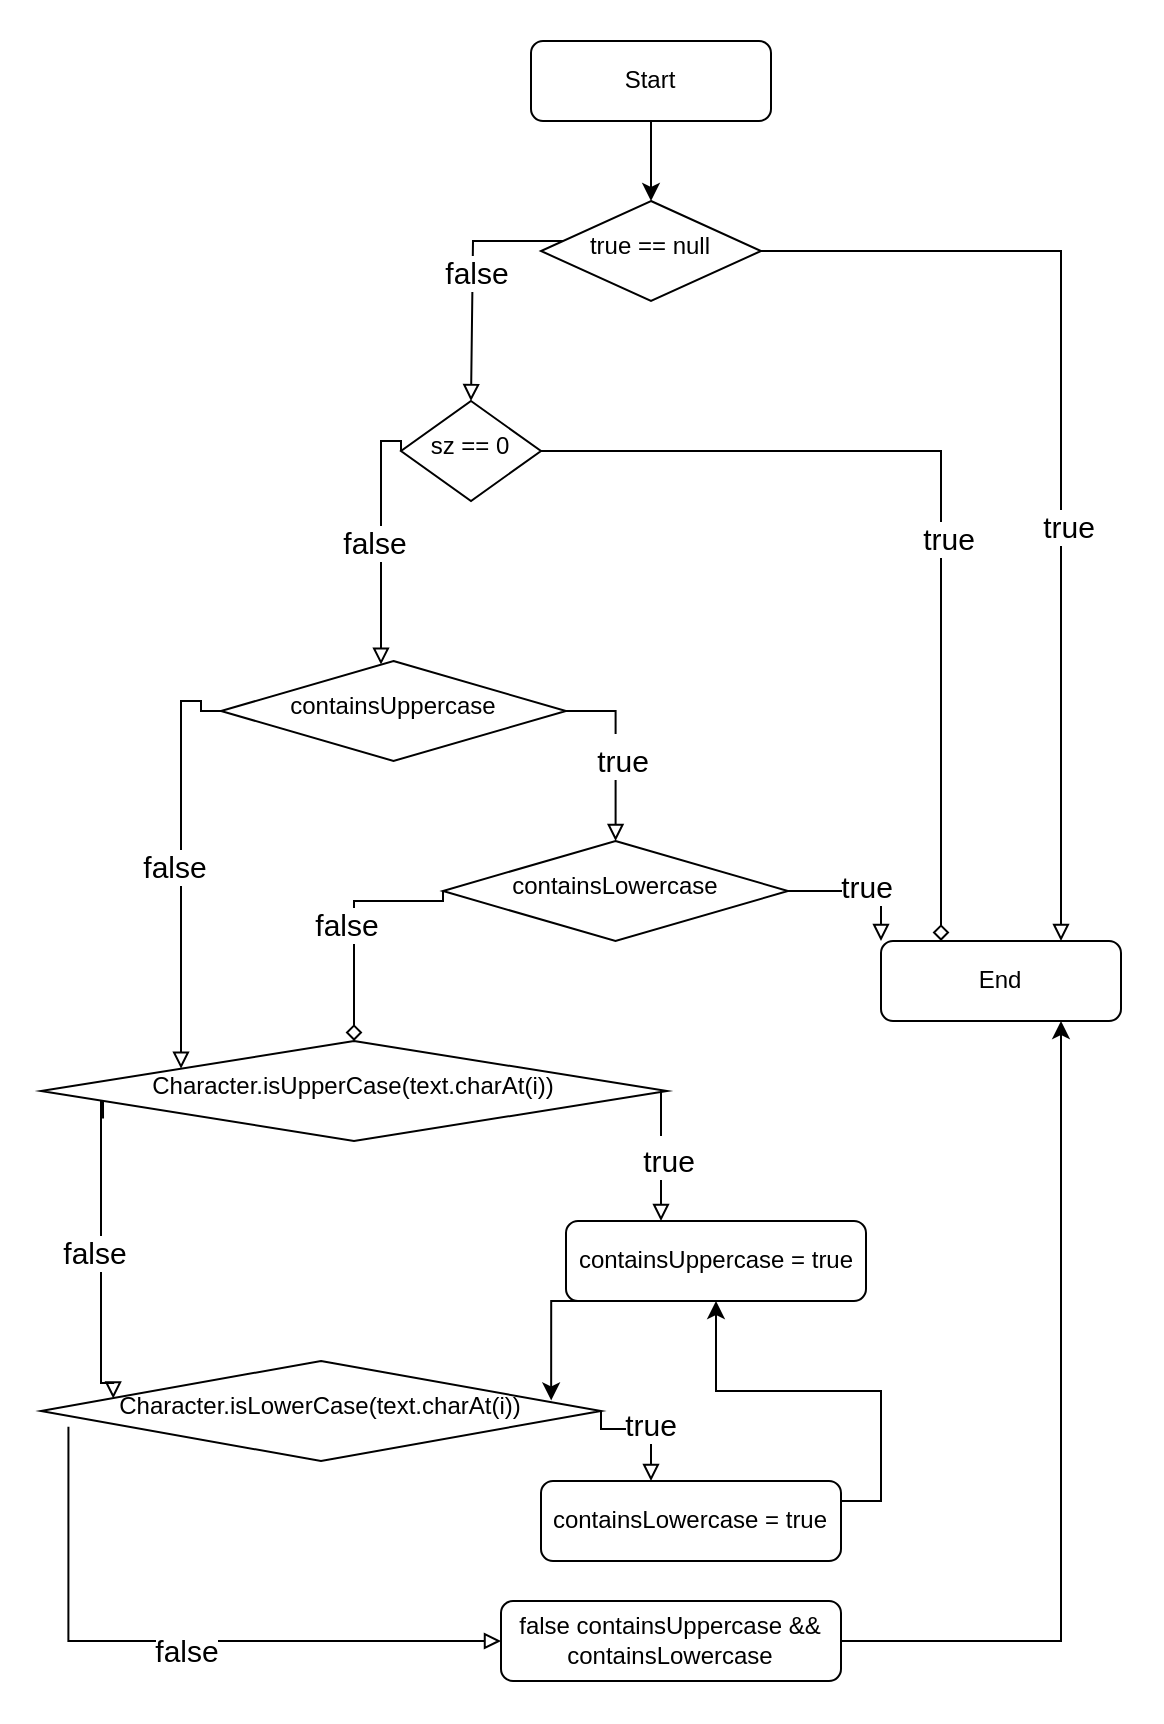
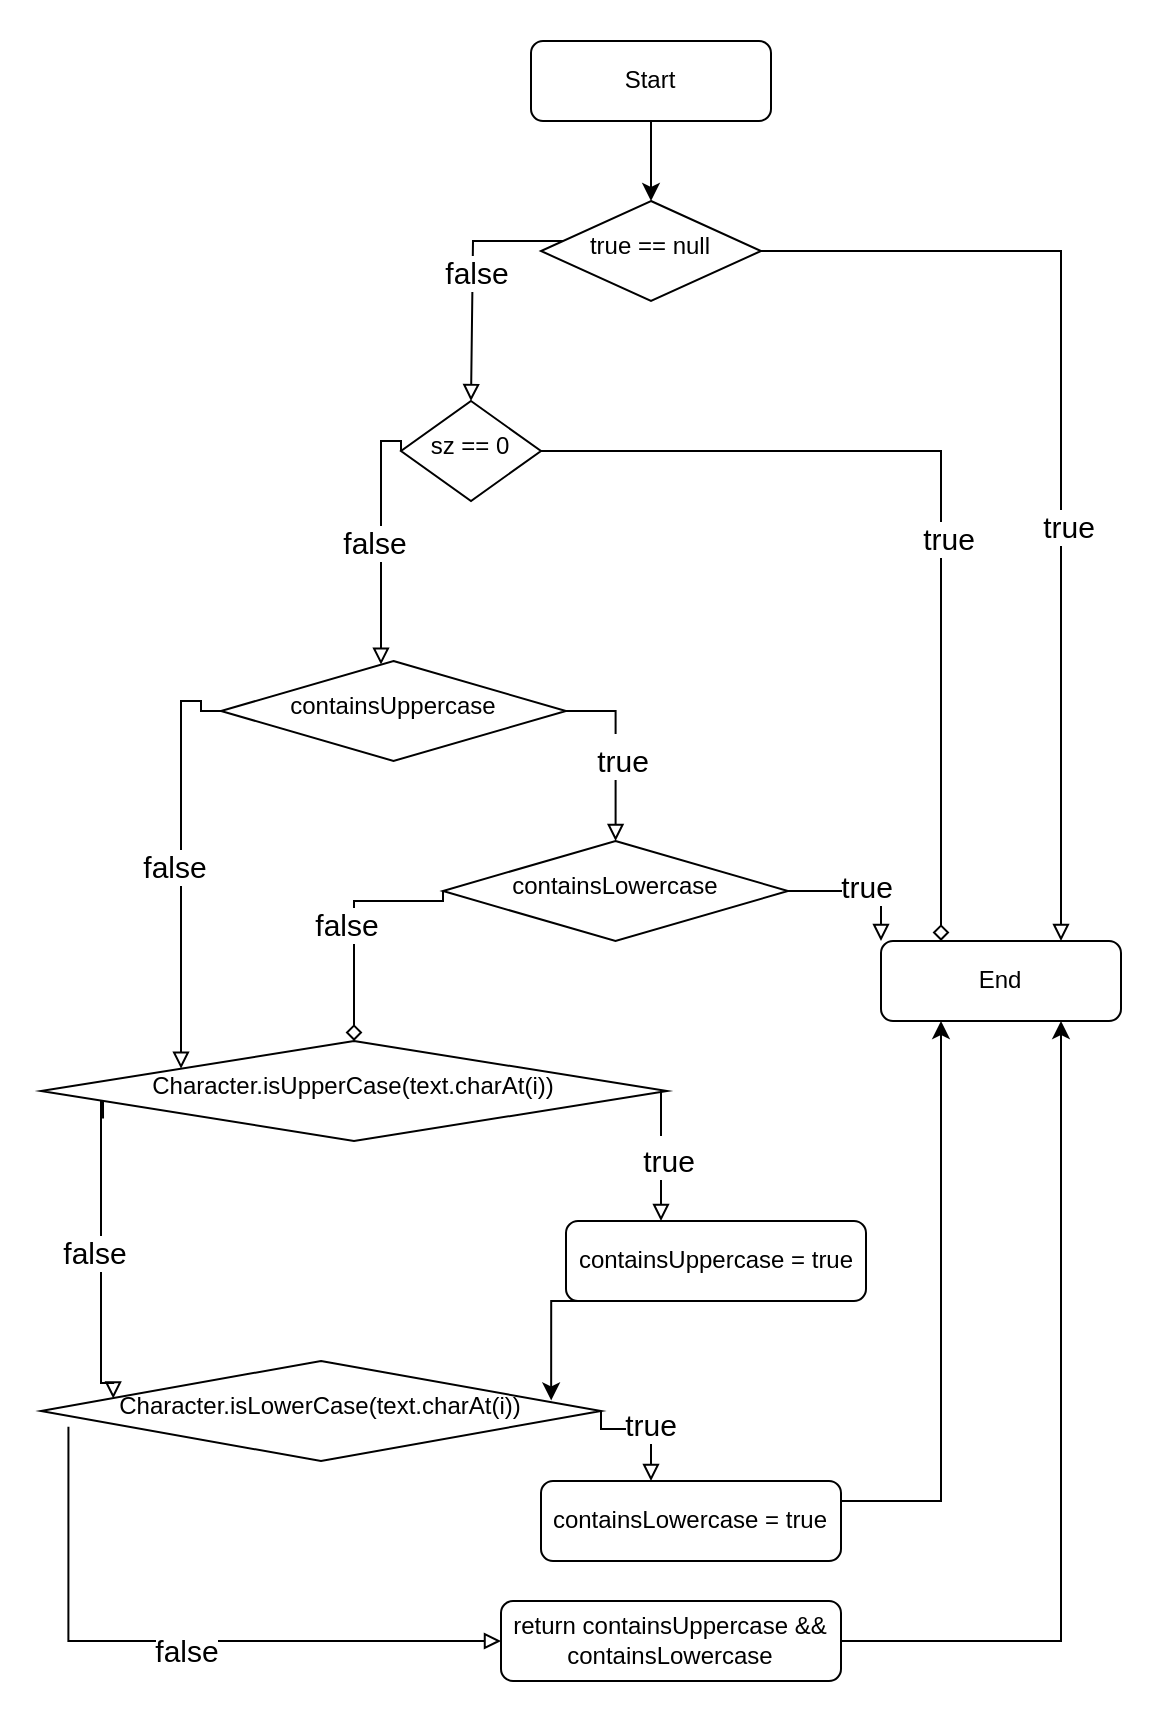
edge "containsLowercase = true" -> "containsUppercase = true": now "containsLowercase = true" -> "End"
node "false containsUppercase && containsLowercase": label "false containsUppercase && containsLowercase" -> "return containsUppercase && containsLowercase"
